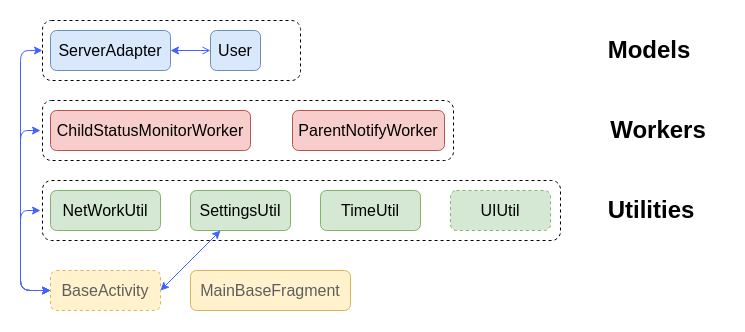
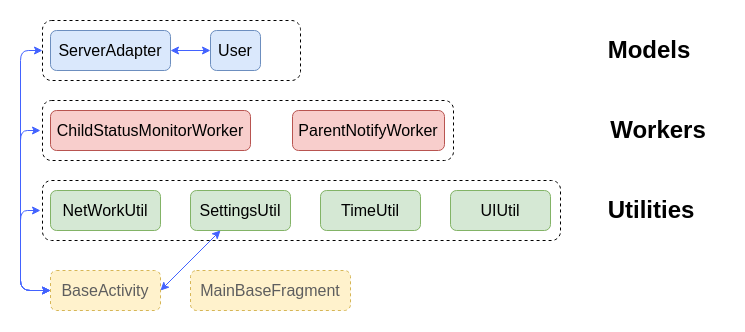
edge "ServerAdapter" -- "User": arrowhead open -> classic
node "UIUtil": style dashed -> solid
node "MainBaseFragment": style solid -> dashed
